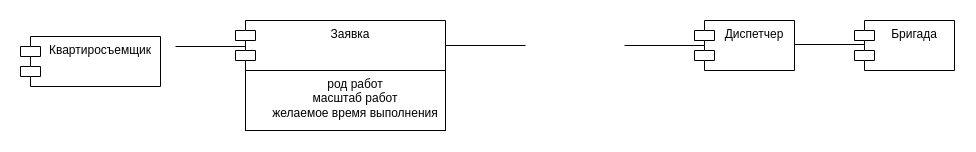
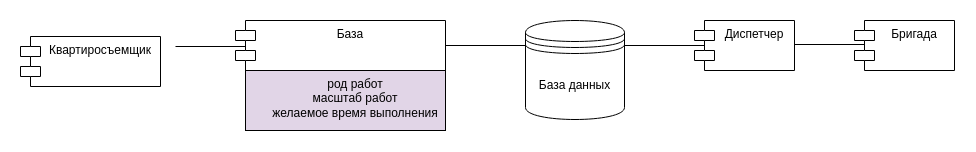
node "Заявка": label "Заявка" -> "База"
node "База данных": added
node "род работ масштаб работ желаемое время выполнения": fillcolor #ffffff -> #e1d5e7
